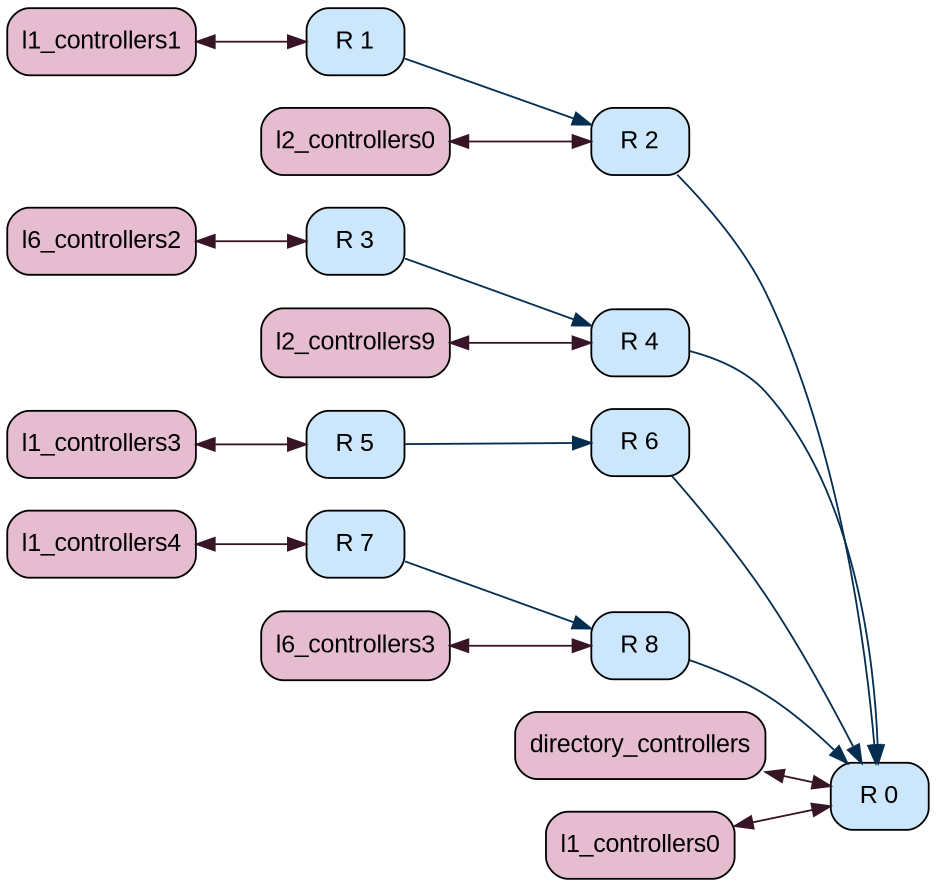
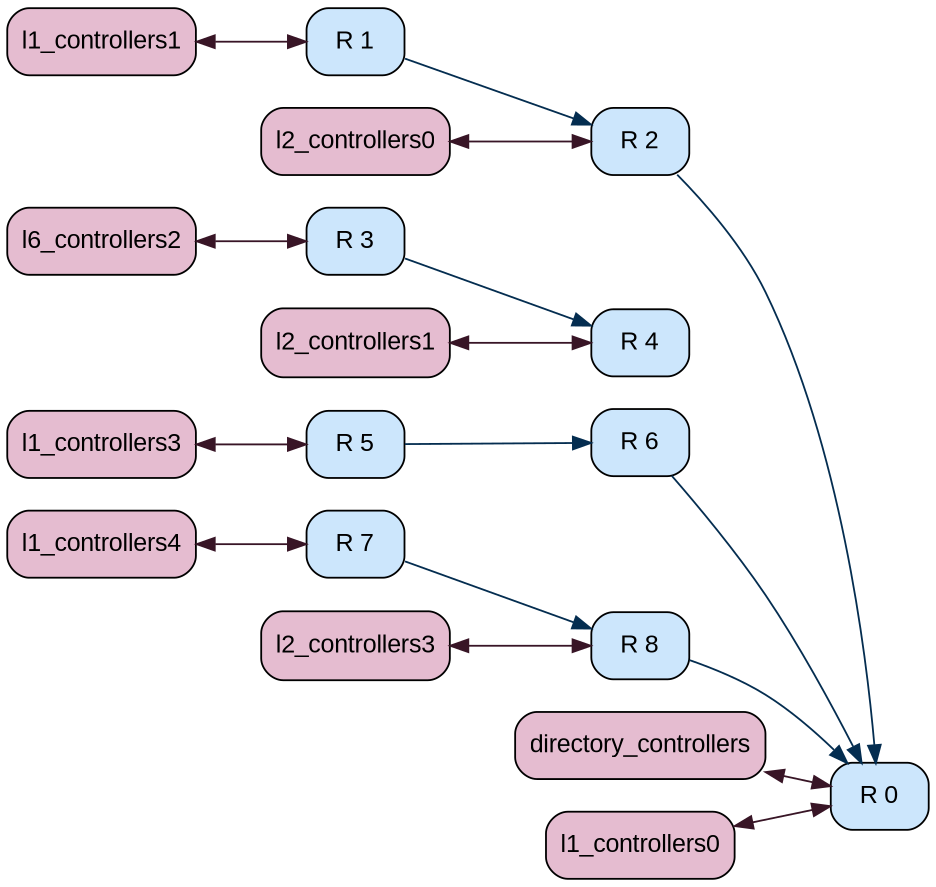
node "l2_controllers9": label "l2_controllers9" -> "l2_controllers1"
edge "R 4" -- "R 0": removed
node "l6_controllers3": label "l6_controllers3" -> "l2_controllers3"
